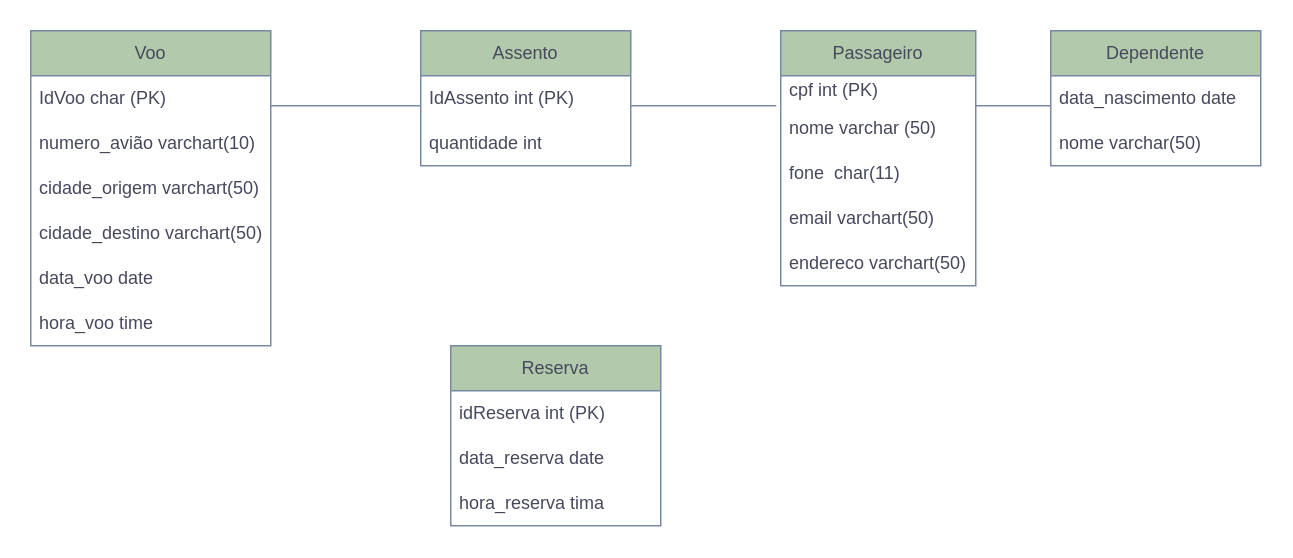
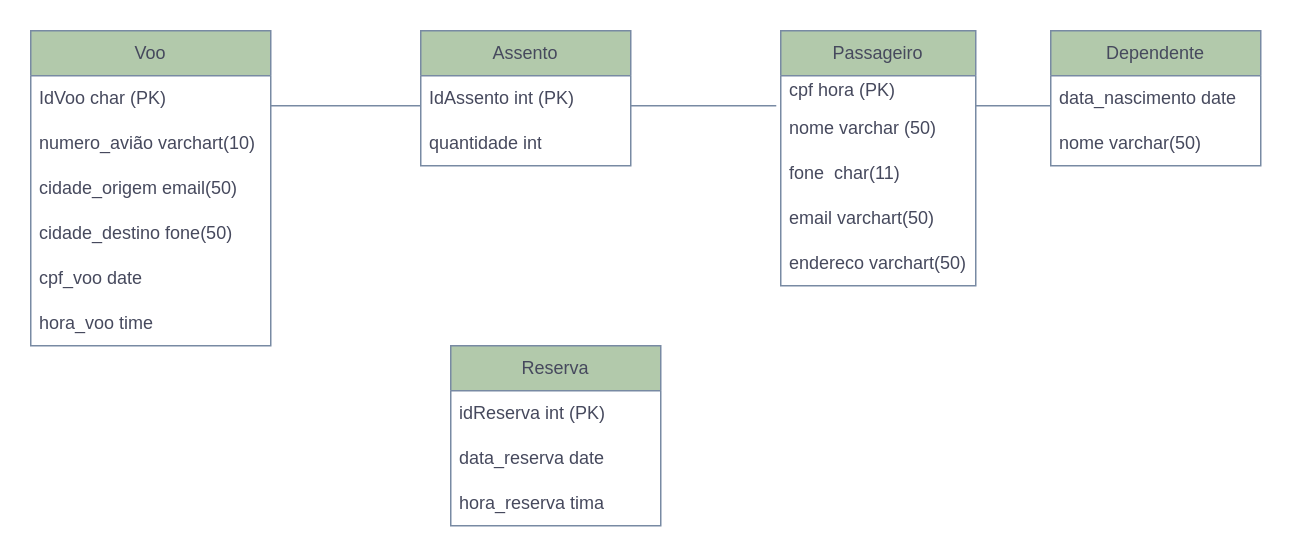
node "cpf int (PK)": label "cpf int (PK)" -> "cpf hora (PK)"
node "cidade_origem varchart(50)": label "cidade_origem varchart(50)" -> "cidade_origem email(50)"
node "cidade_destino varchart(50)": label "cidade_destino varchart(50)" -> "cidade_destino fone(50)"
node "data_voo date": label "data_voo date" -> "cpf_voo date"
